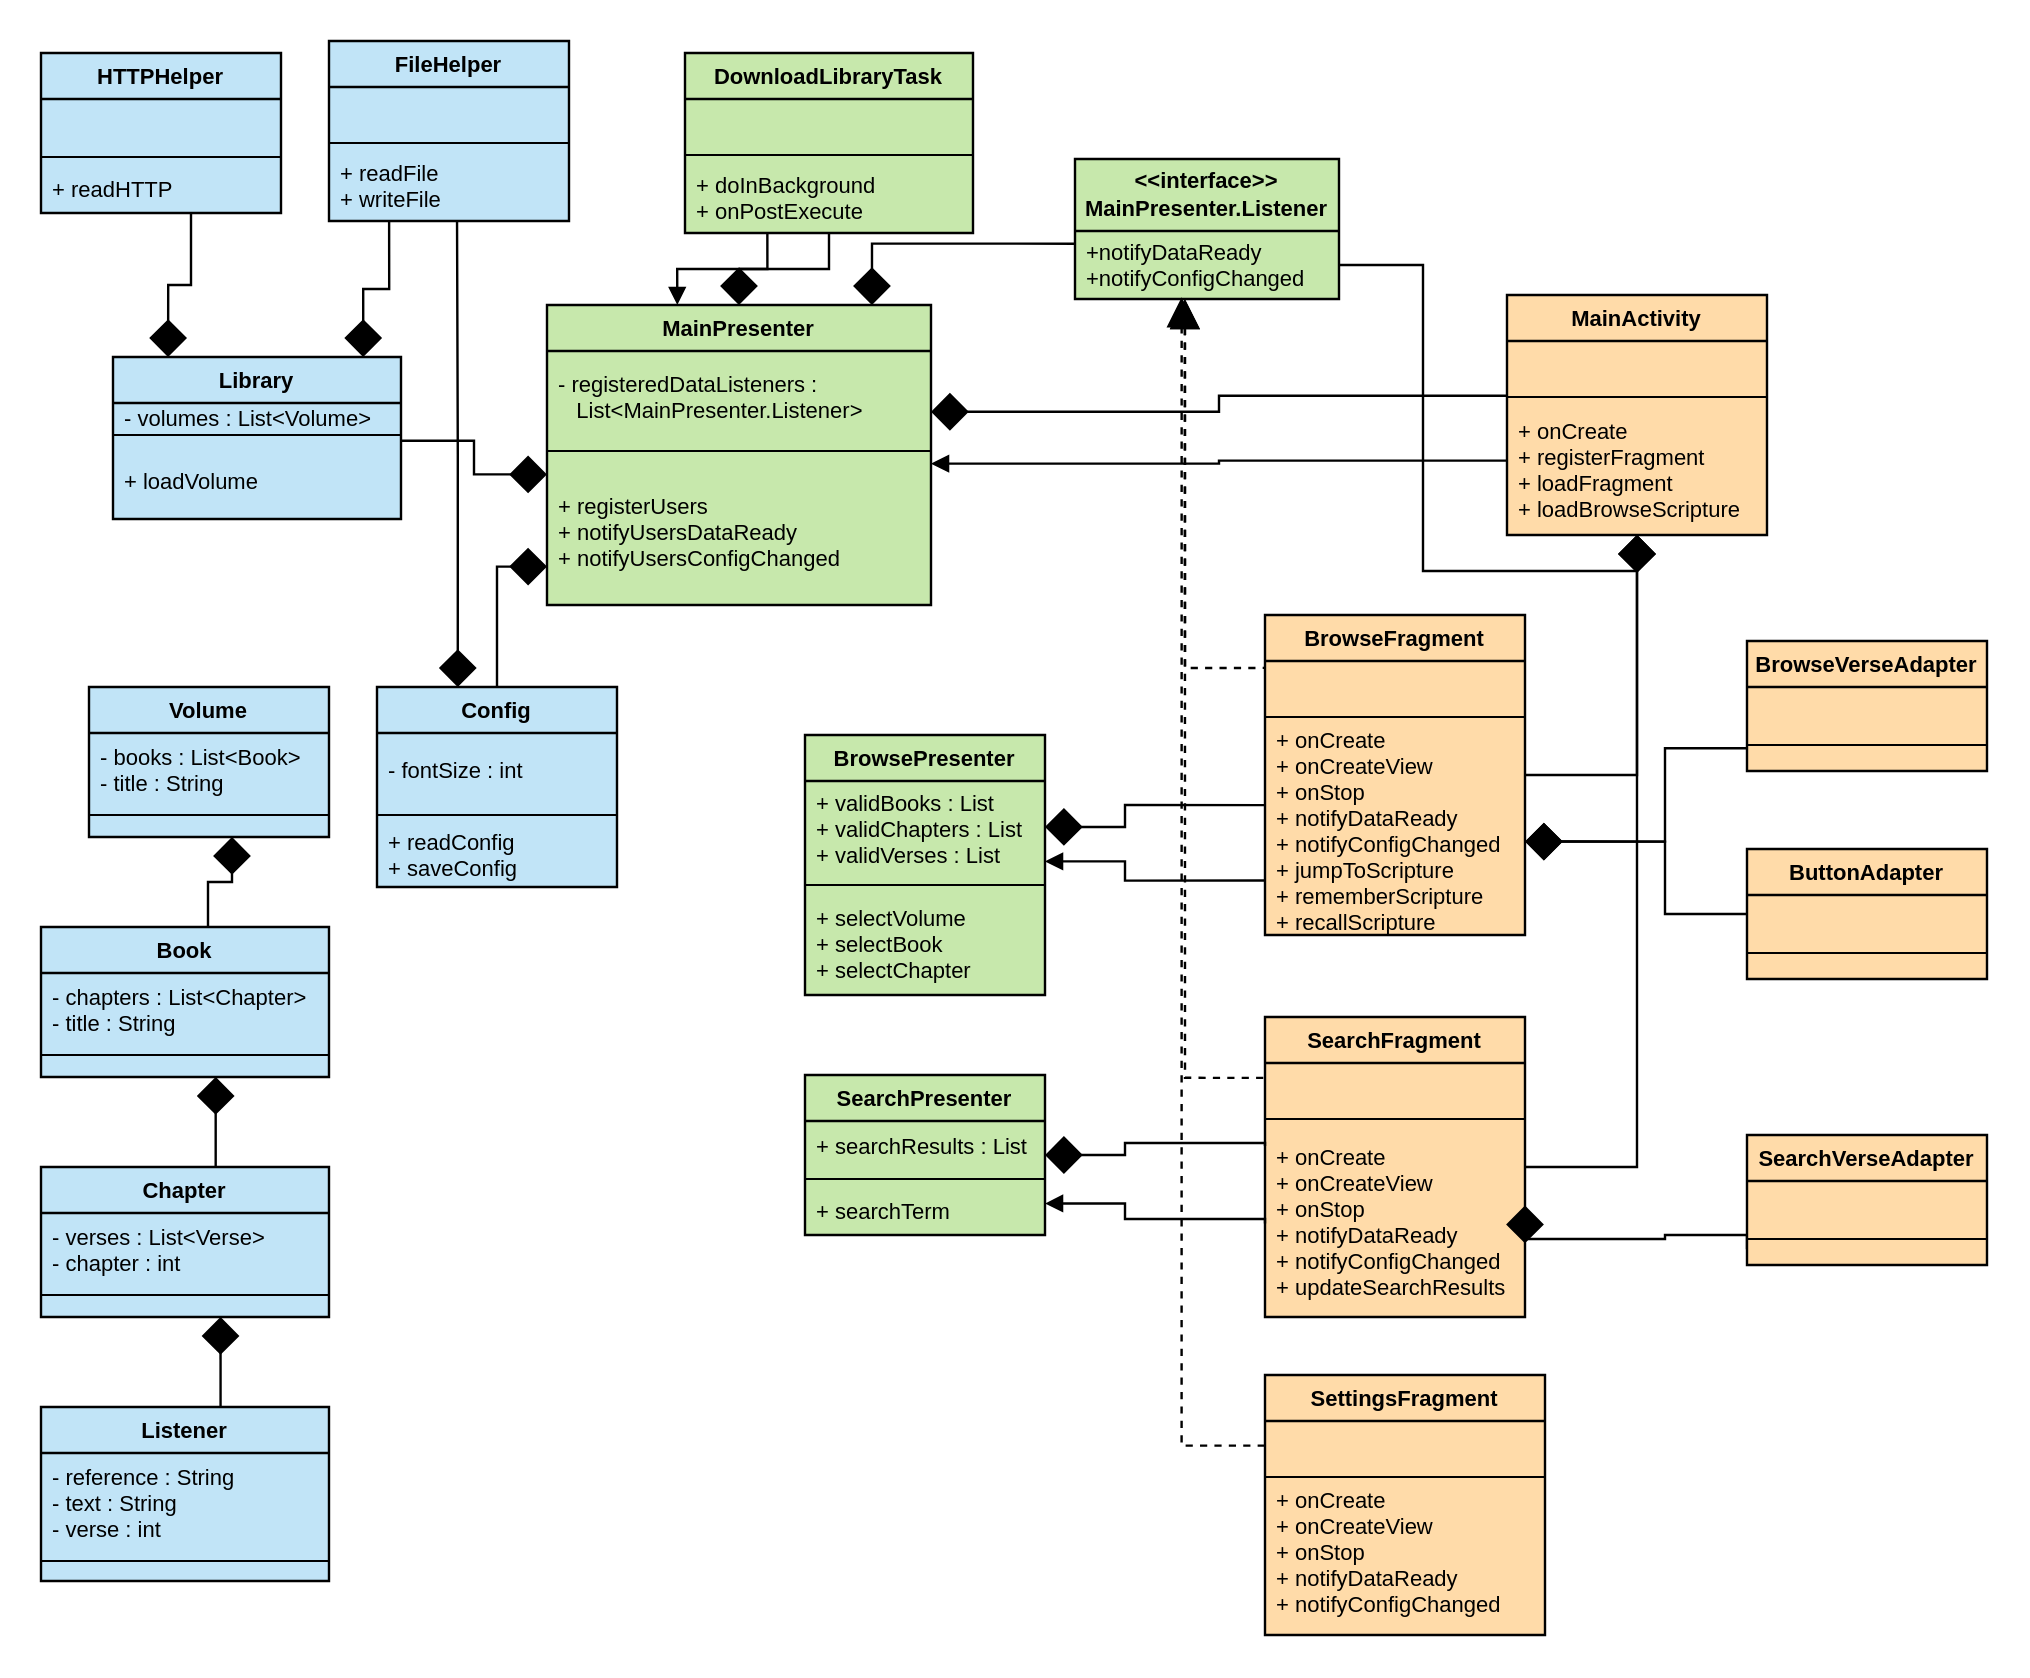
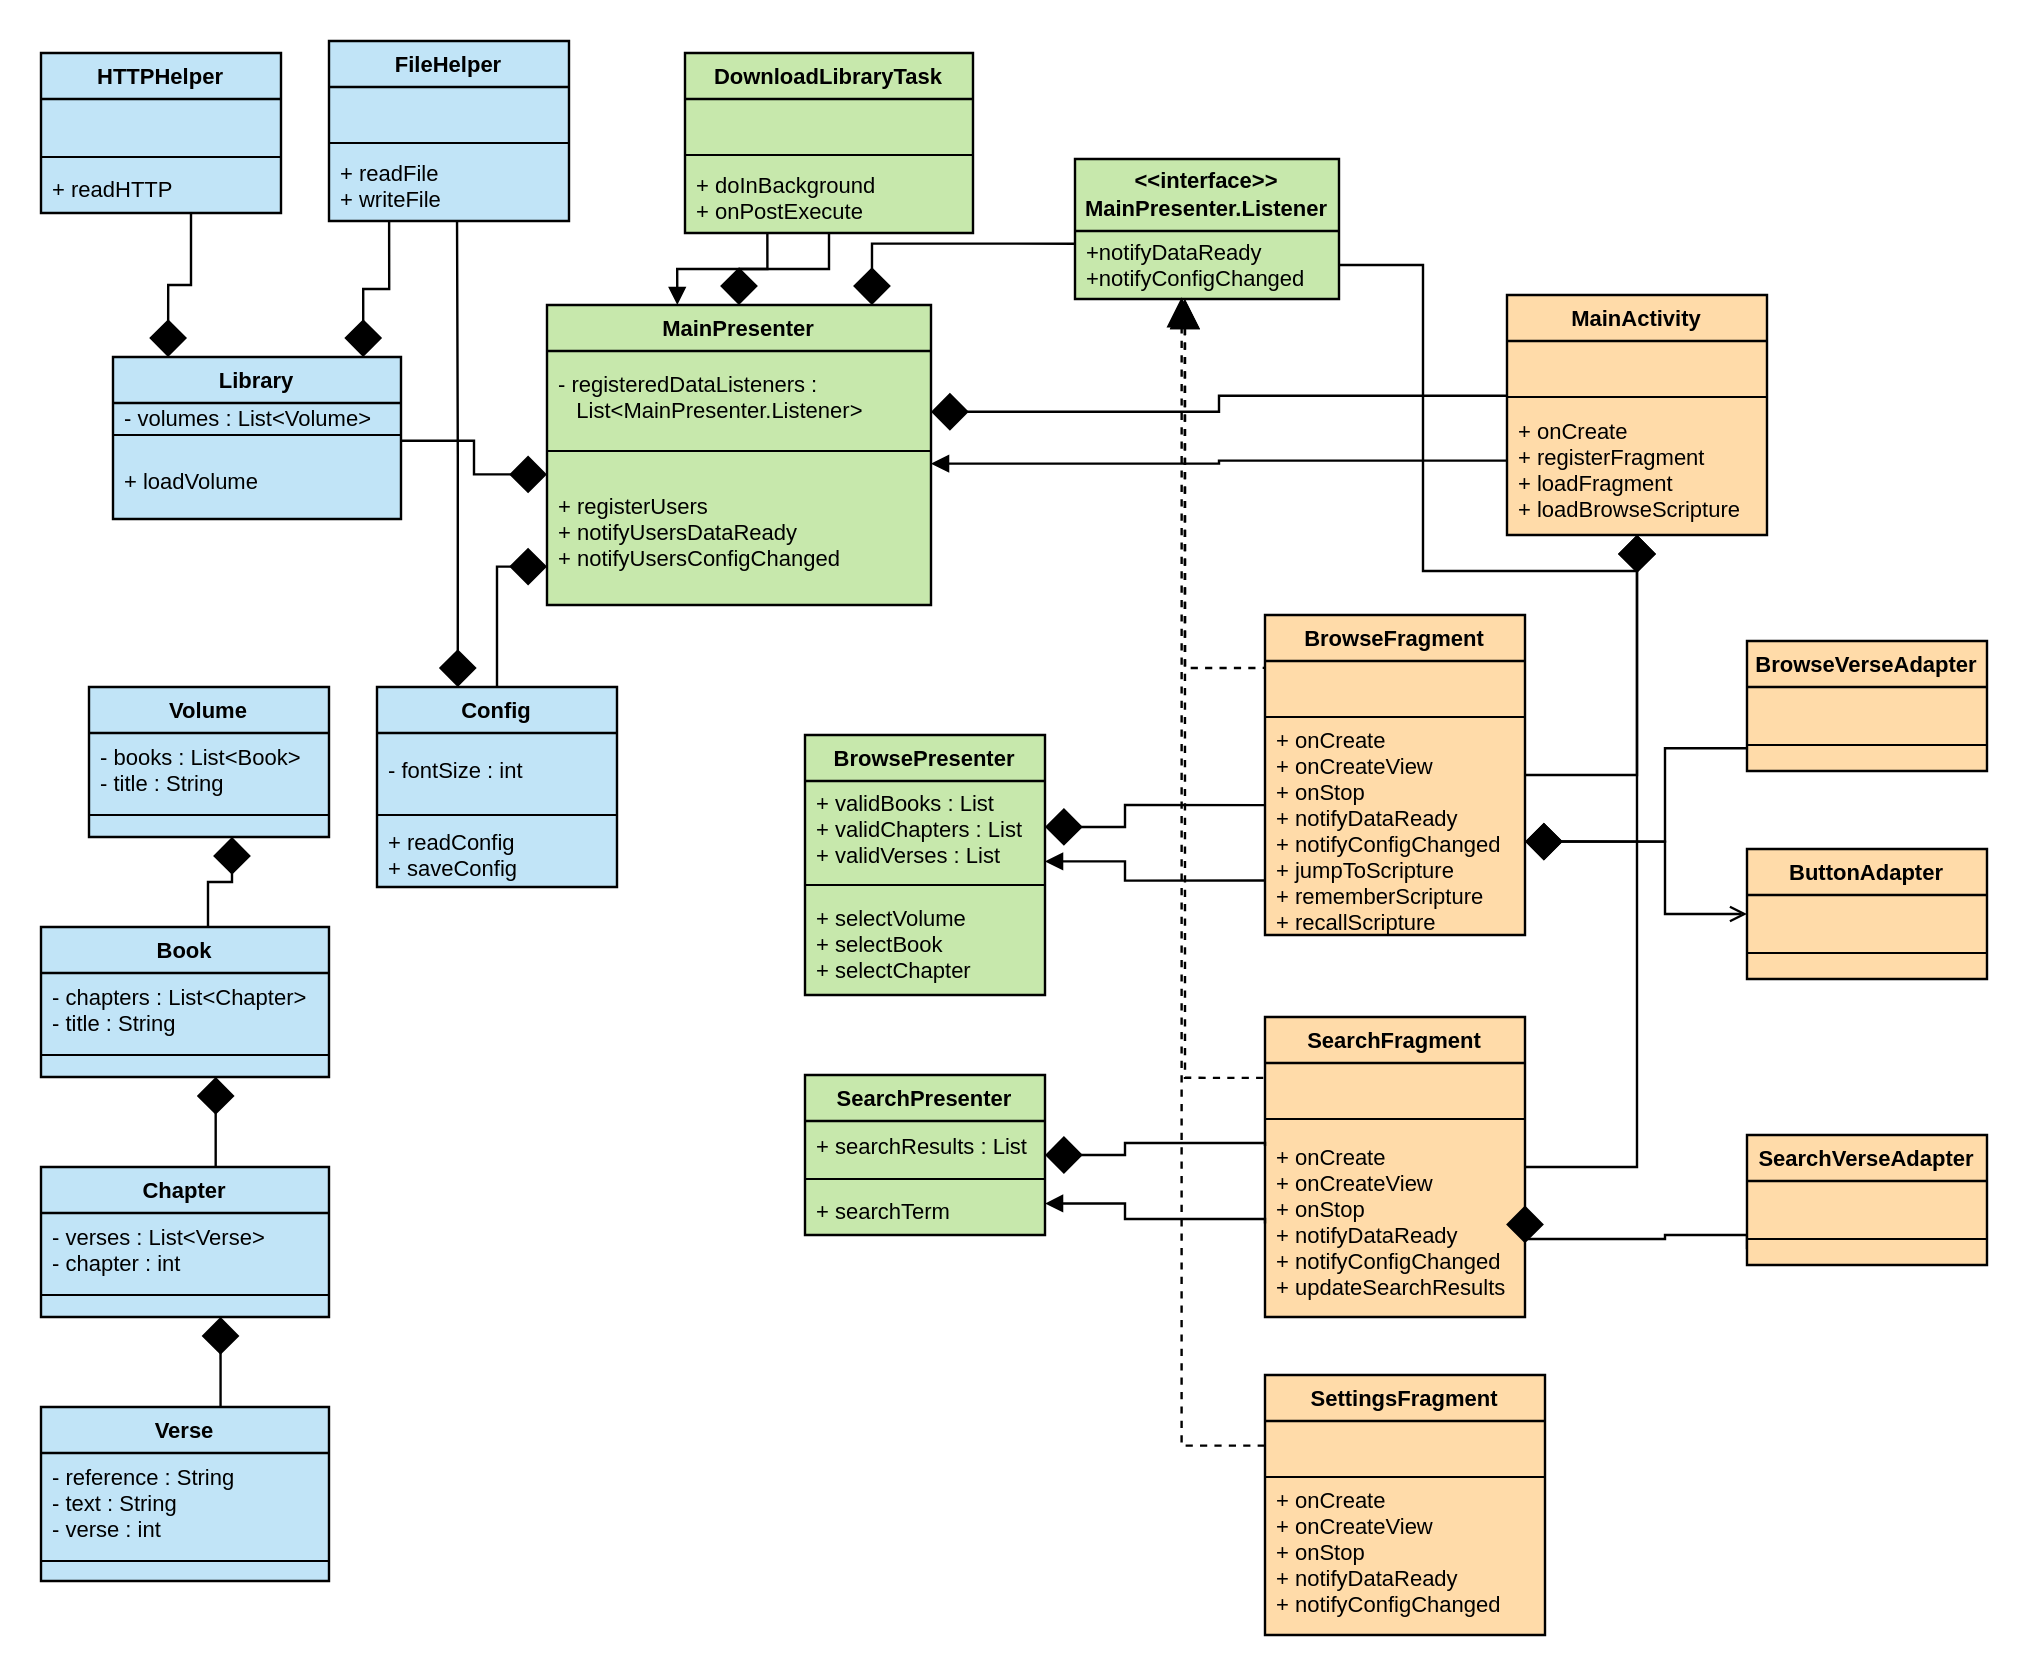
edge "ButtonAdapter" -> "BrowseFragment": arrowhead none -> open
node "Listener": label "Listener" -> "Verse"
